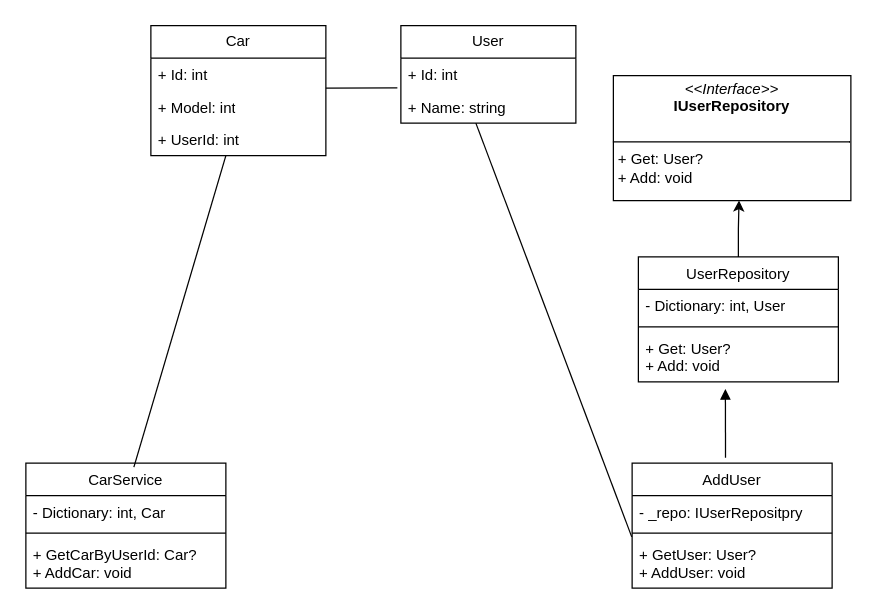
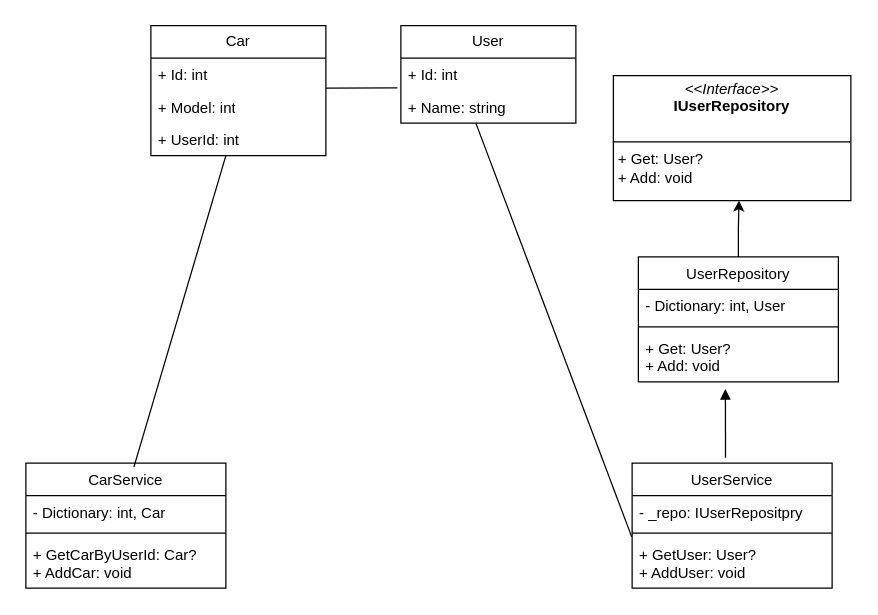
node "AddUser": label "AddUser" -> "UserService"
